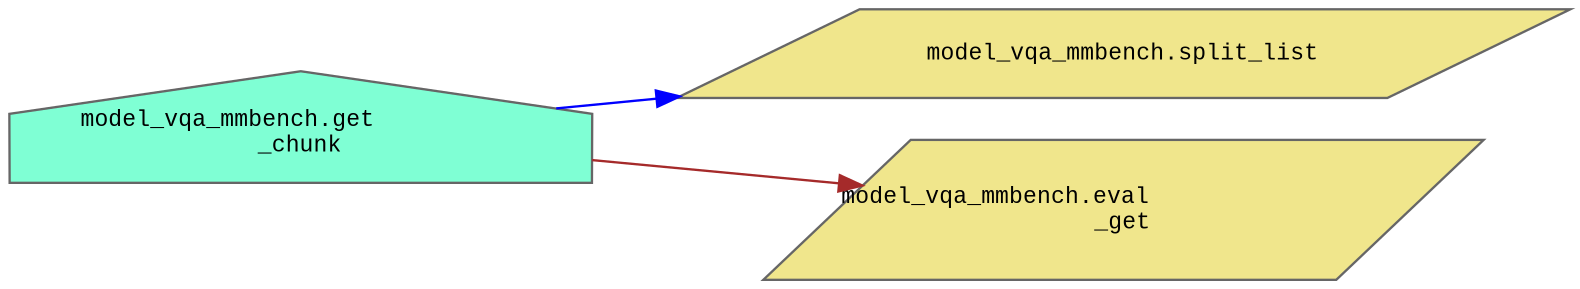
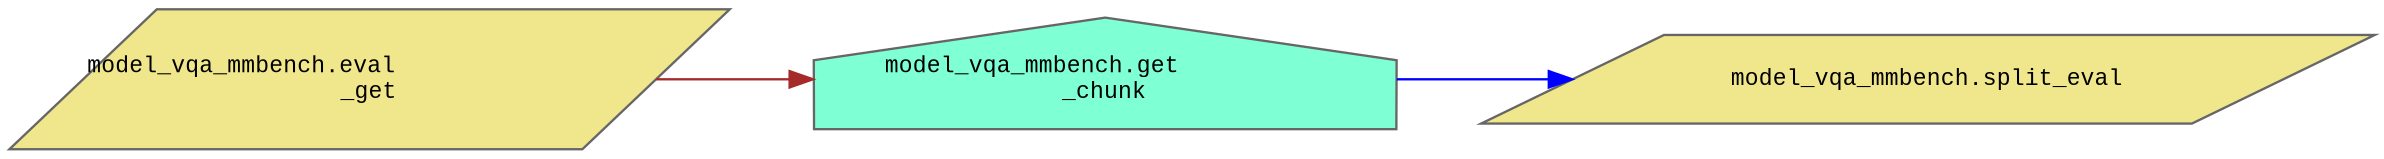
node "model_vqa_mmbench.split_list": label "model_vqa_mmbench.split_list" -> "model_vqa_mmbench.split_eval"
edge "model_vqa_mmbench.get _chunk" -> "model_vqa_mmbench.eval _get": reversed
